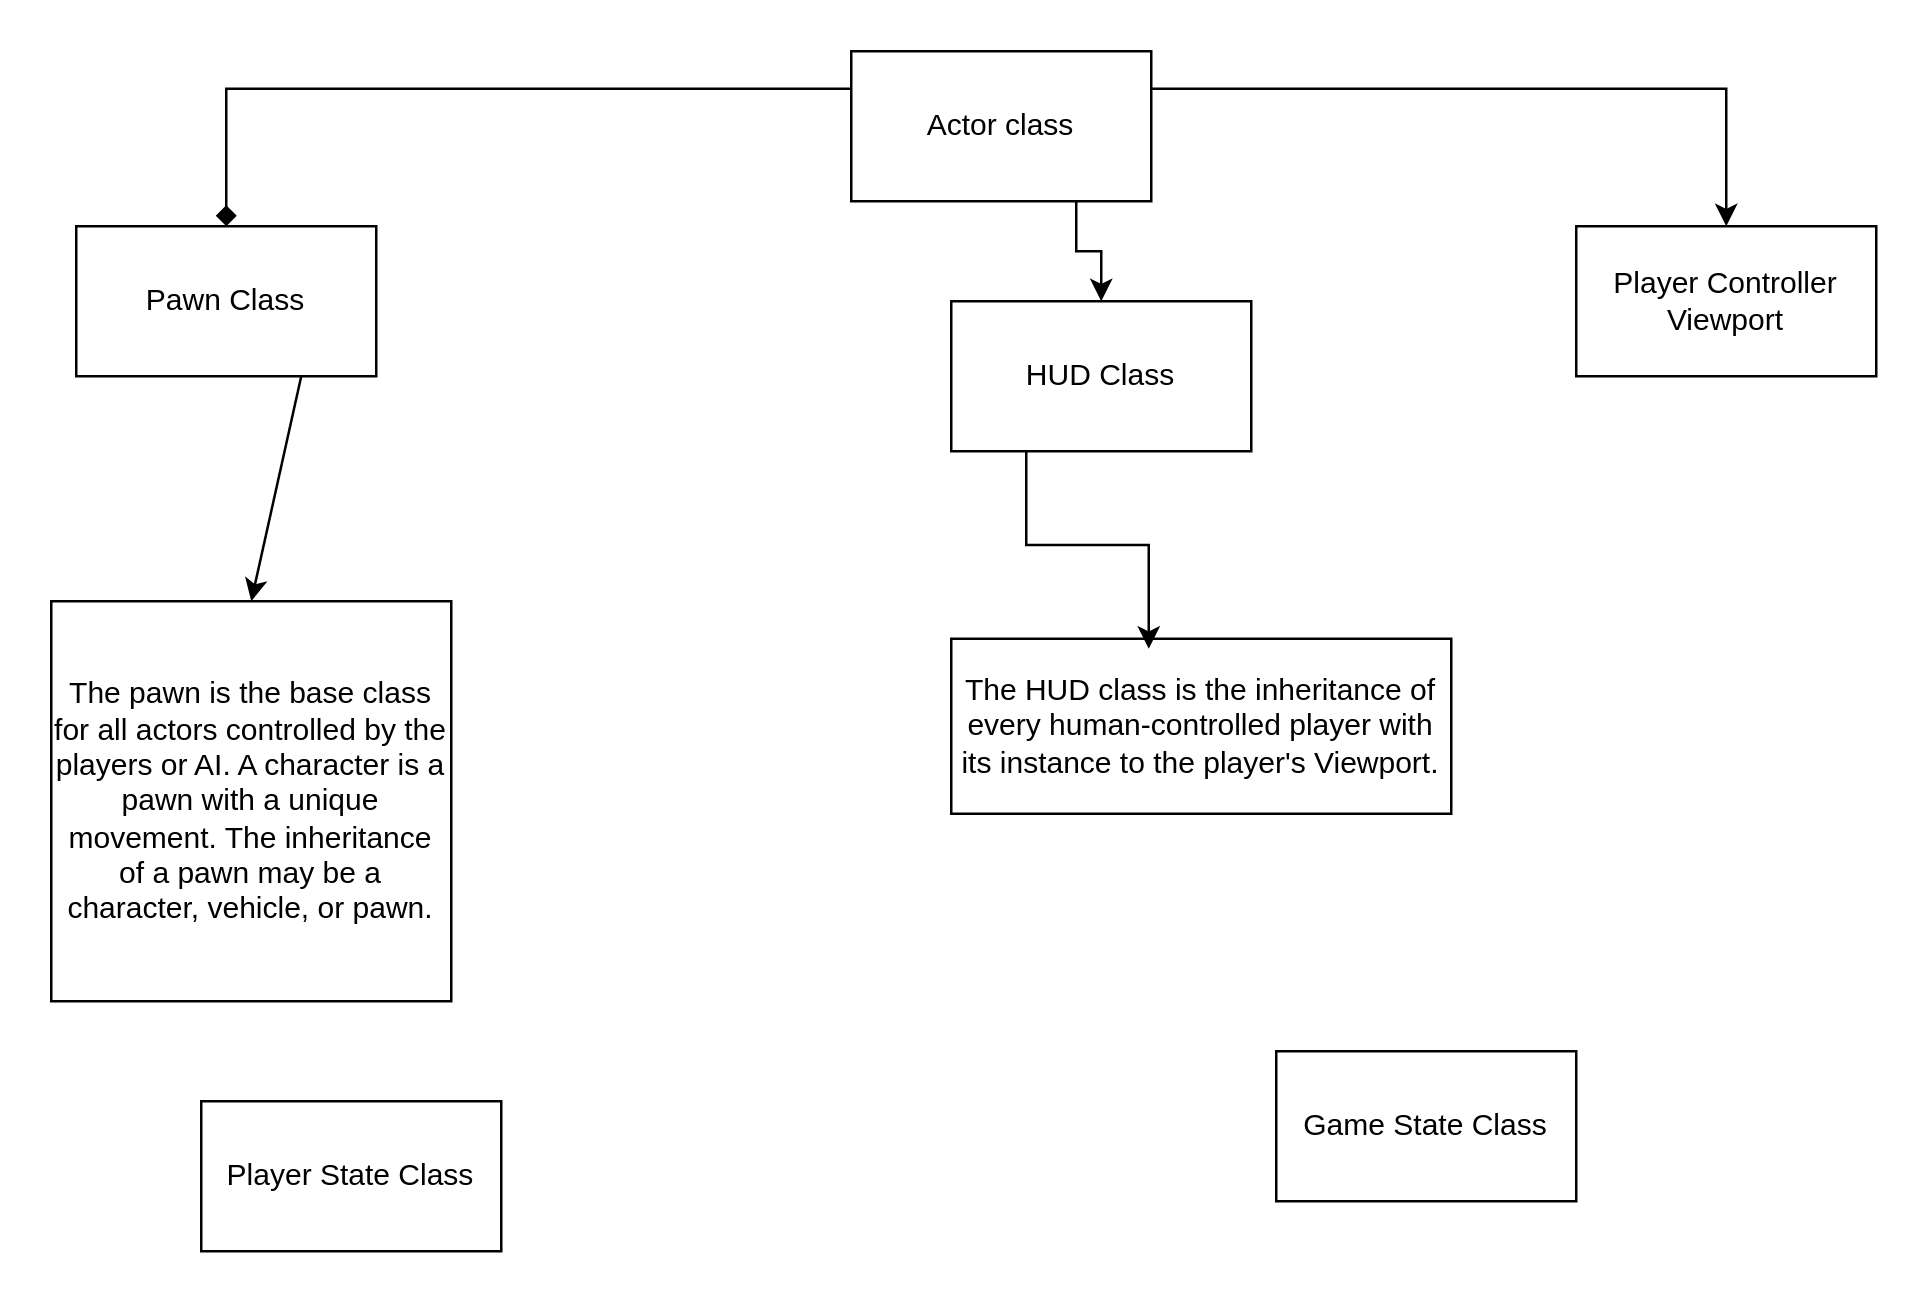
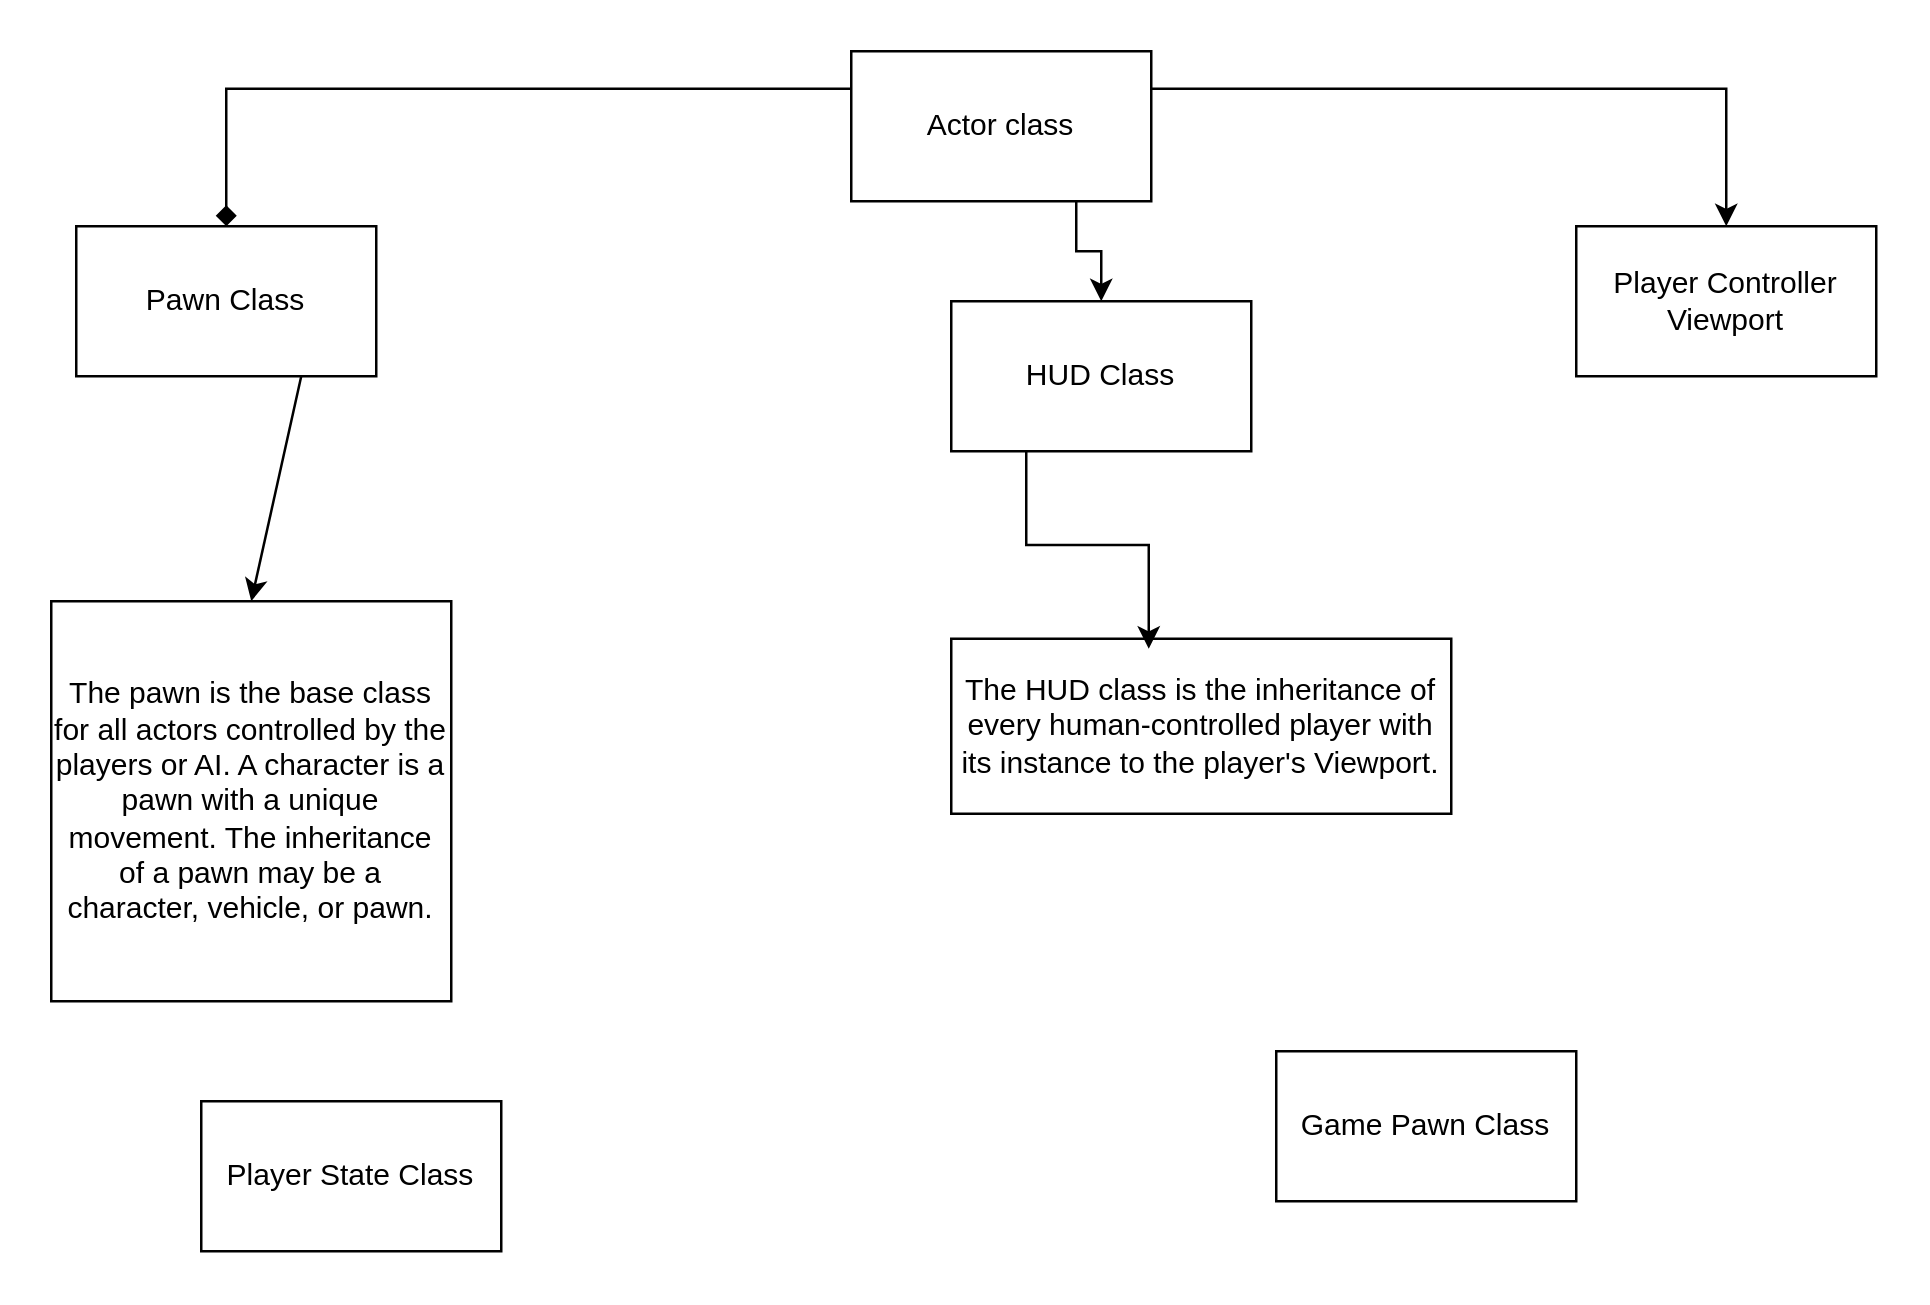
node "Game State Class": label "Game State Class" -> "Game Pawn Class"
